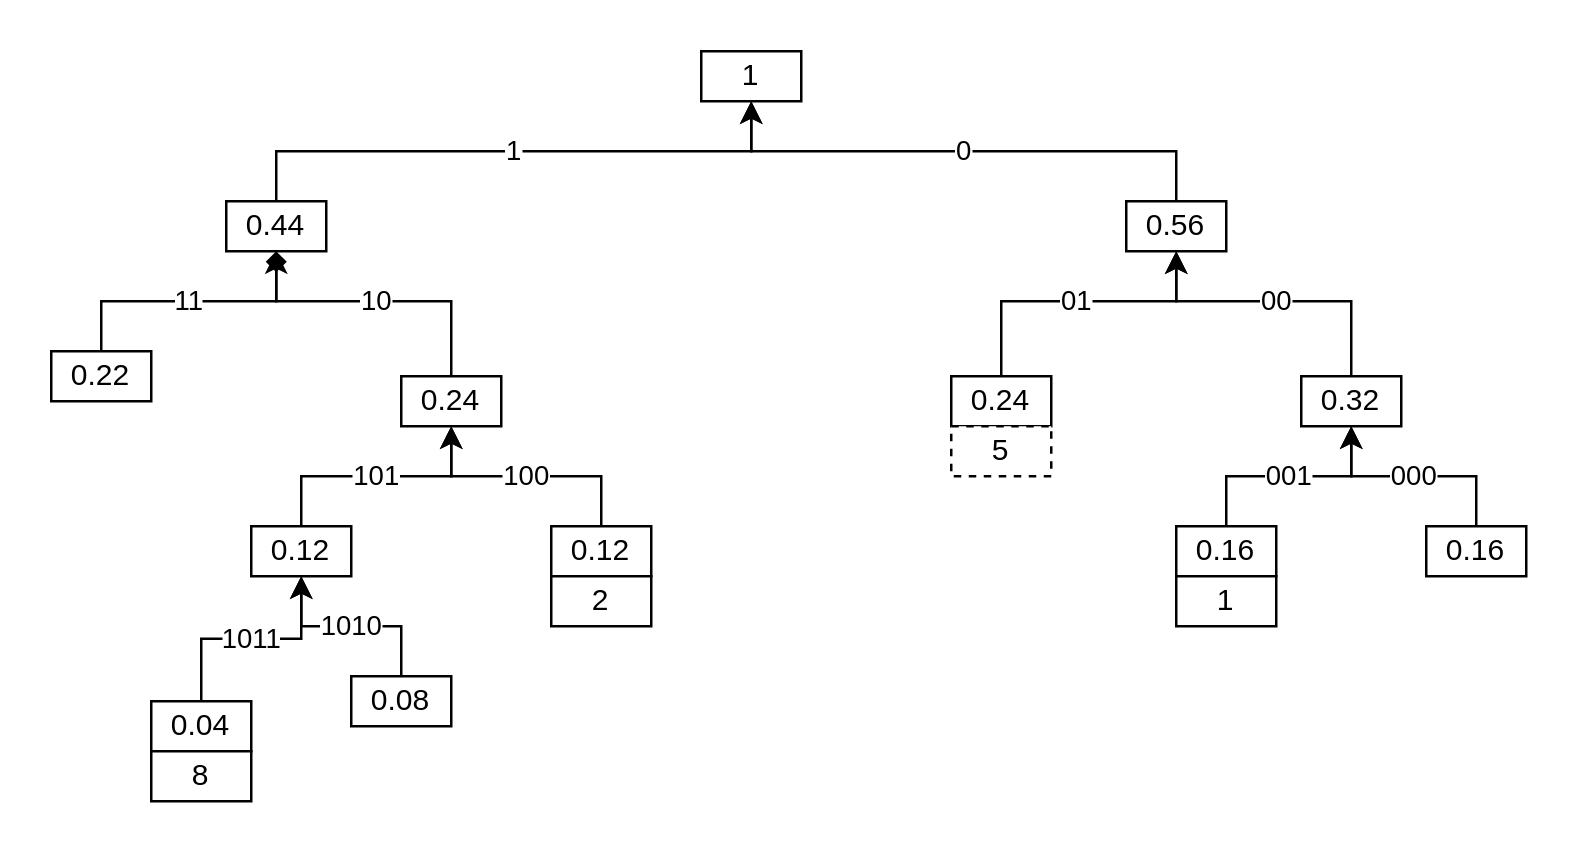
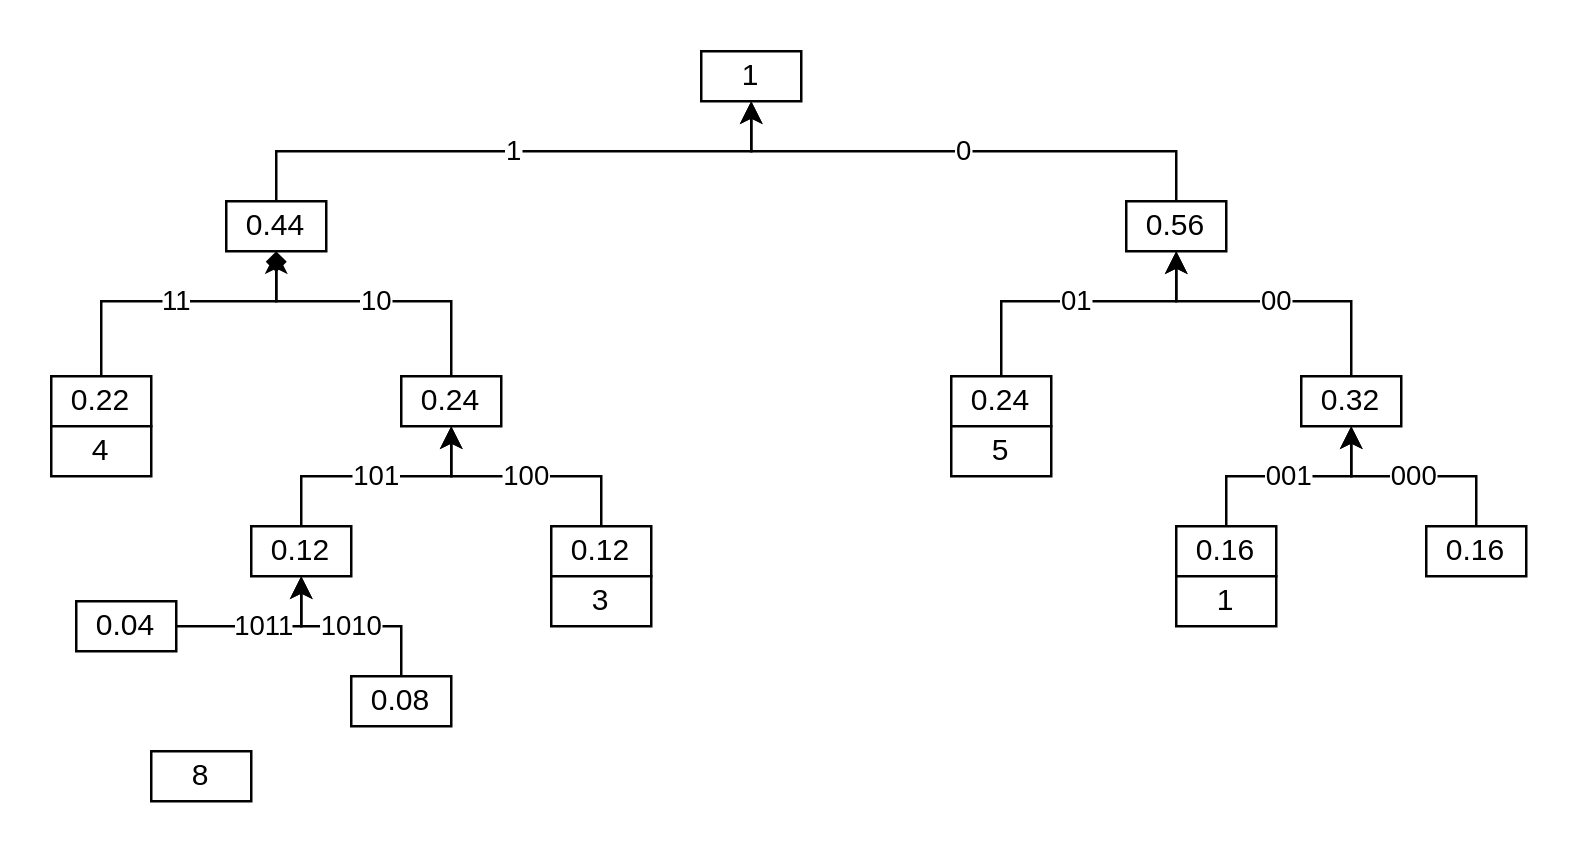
node "0.22": moved (101, 376) -> (101, 401)
node "4": added
node "5": style dashed -> solid
node "2": label "2" -> "3"
node "0.04": moved (201, 726) -> (126, 626)
